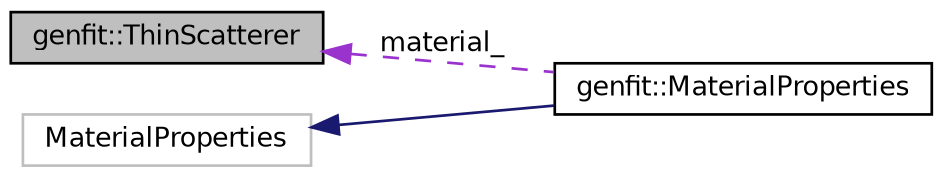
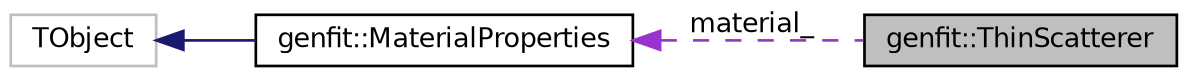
edge "genfit::MaterialProperties" -> "genfit::ThinScatterer": reversed
node "MaterialProperties": label "MaterialProperties" -> "TObject"
